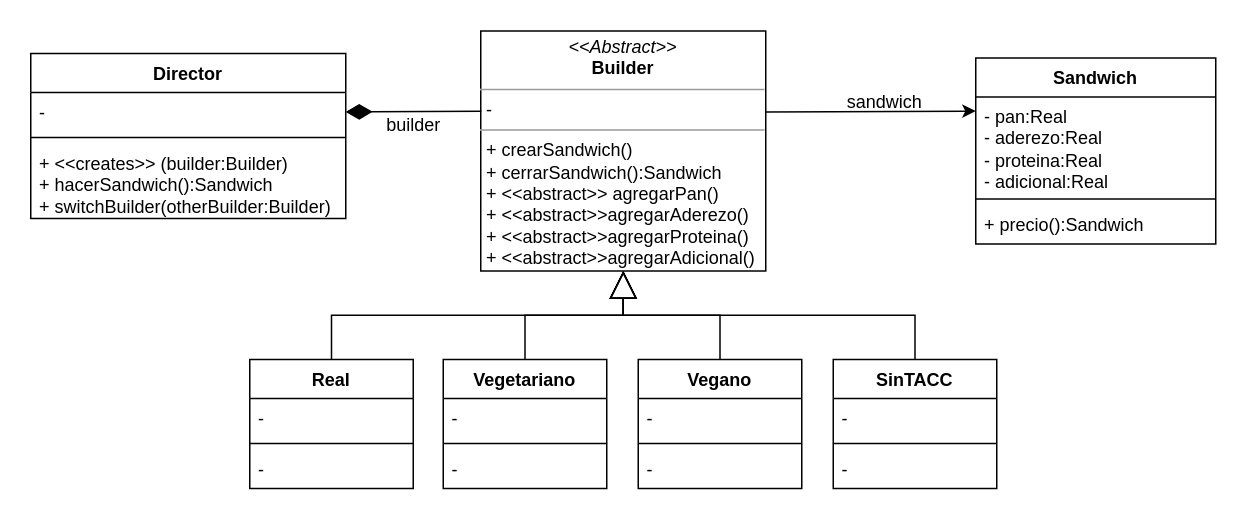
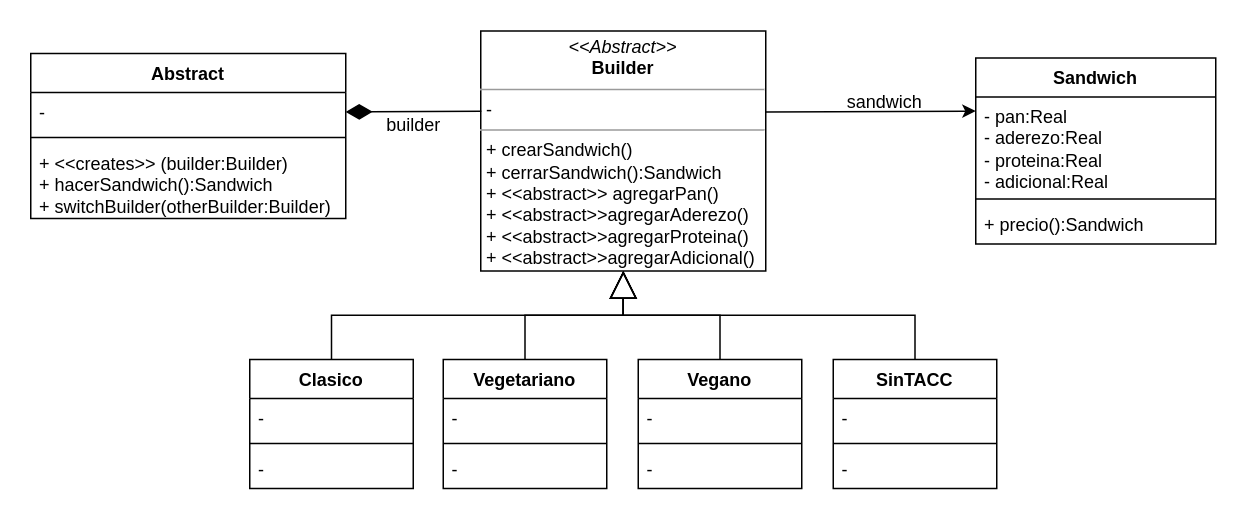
node "Director": label "Director" -> "Abstract"
node "Real": label "Real" -> "Clasico"
